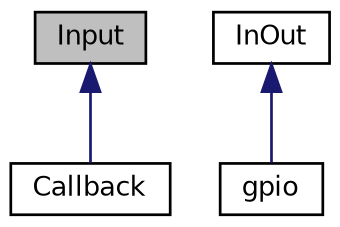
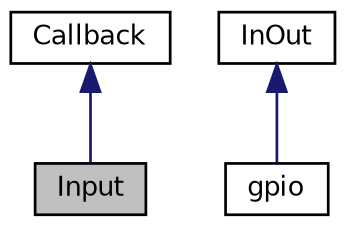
edge "Callback" -> "Input": reversed
